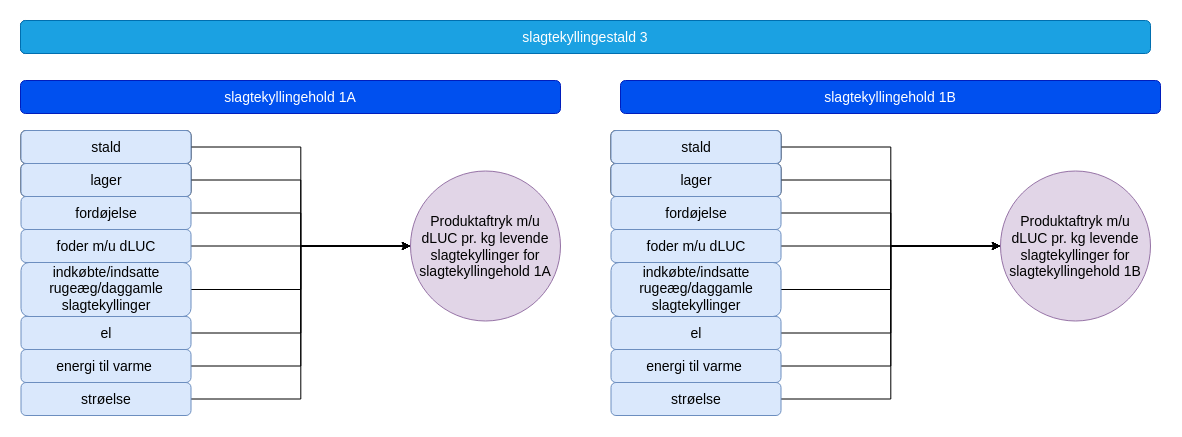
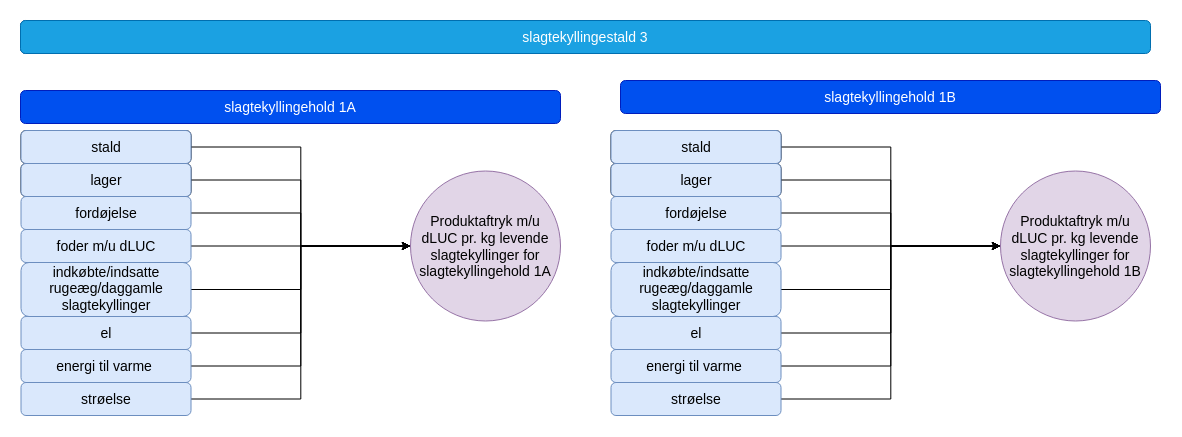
node "slagtekyllingehold 1A": moved (291, 97) -> (291, 107)
